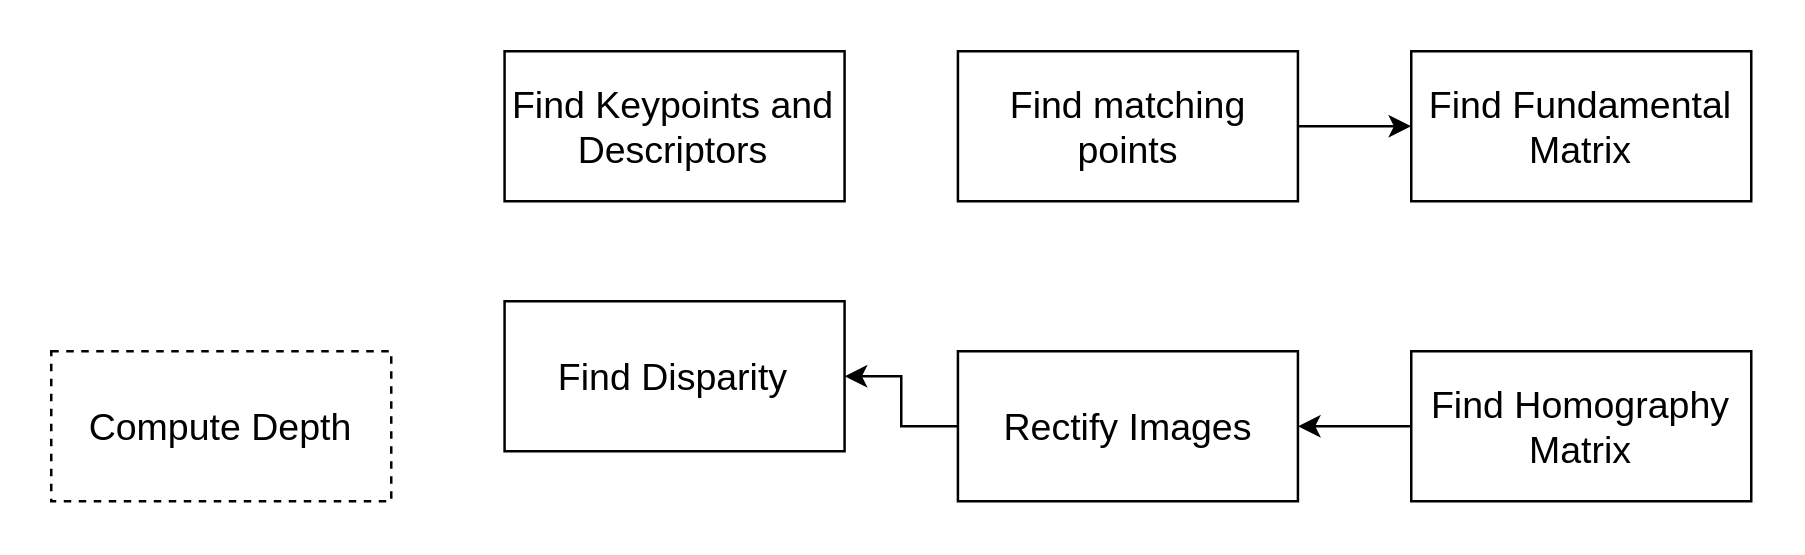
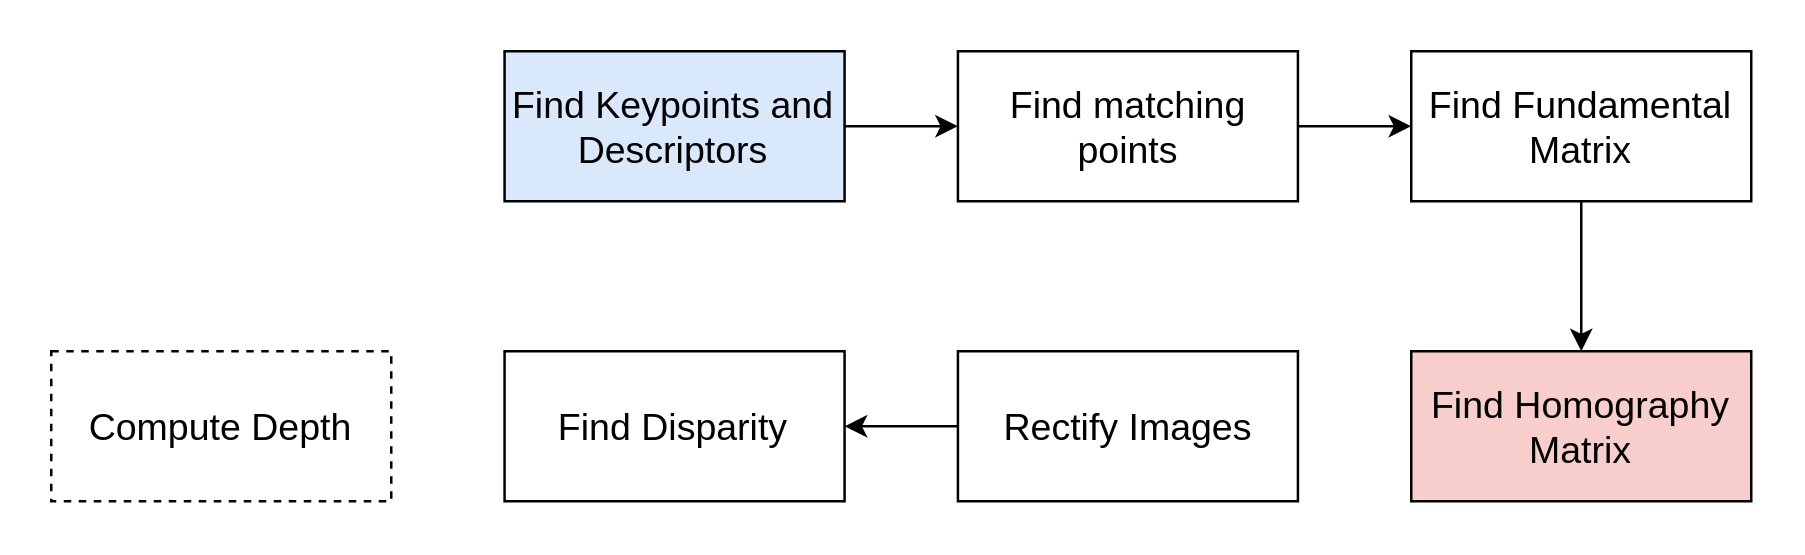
node "Find Keypoints and Descriptors": fillcolor #ffffff -> #dae8fc
edge "Find Keypoints and Descriptors" -> "Find matching points": added
edge "Find Fundamental Matrix" -> "Find Homography Matrix": added
node "Find Disparity": moved (675, 376) -> (675, 426)
edge "Find Homography Matrix" -> "Rectify Images": removed
node "Find Homography Matrix": fillcolor #ffffff -> #f8cecc
